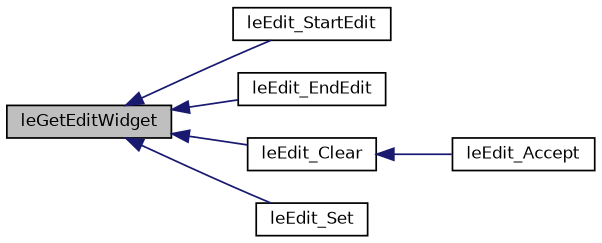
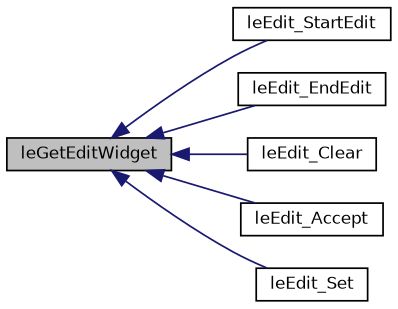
edge "leEdit_Accept" -> "leEdit_Clear": now "leEdit_Accept" -> "leGetEditWidget"
